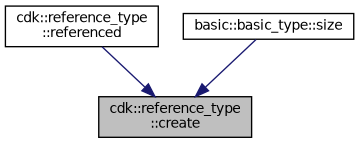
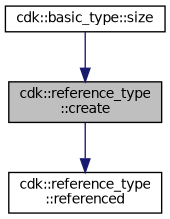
node "basic::basic_type::size": label "basic::basic_type::size" -> "cdk::basic_type::size"
edge "cdk::reference_type ::referenced" -> "cdk::reference_type ::create": reversed
